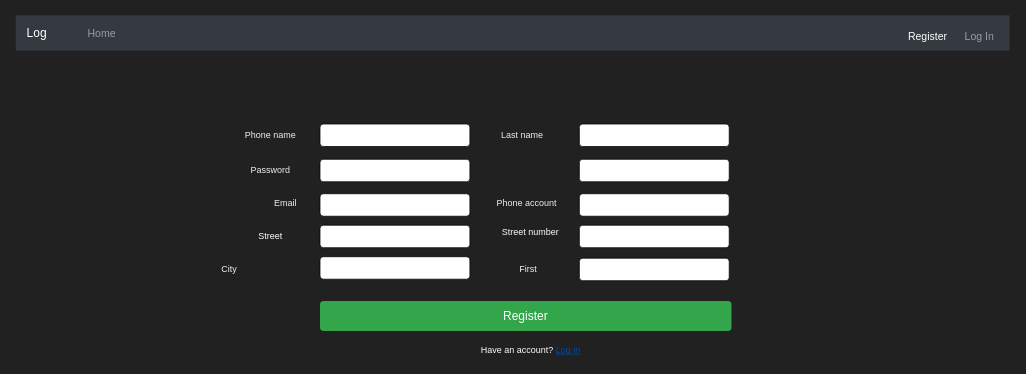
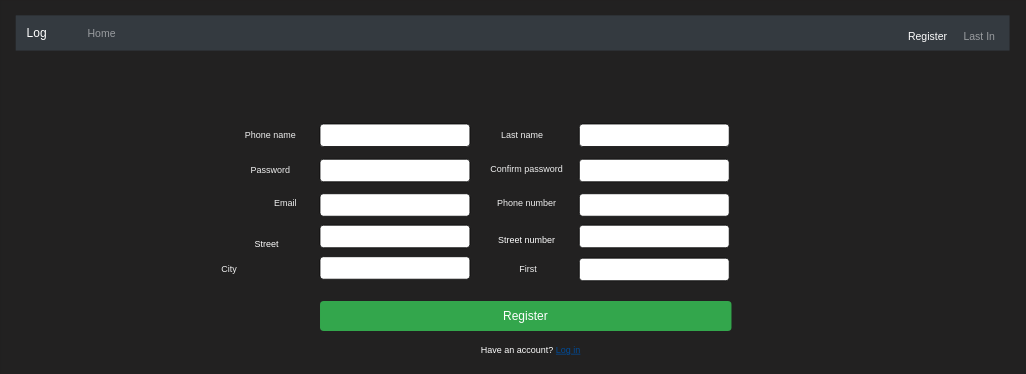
node "Log In": label "Log In" -> "Last In"
node "Confirm password": added
node "Phone account": label "Phone account" -> "Phone number"
node "Street number": moved (531, 233) -> (527, 240)
node "Street": moved (270, 237) -> (267, 244)
